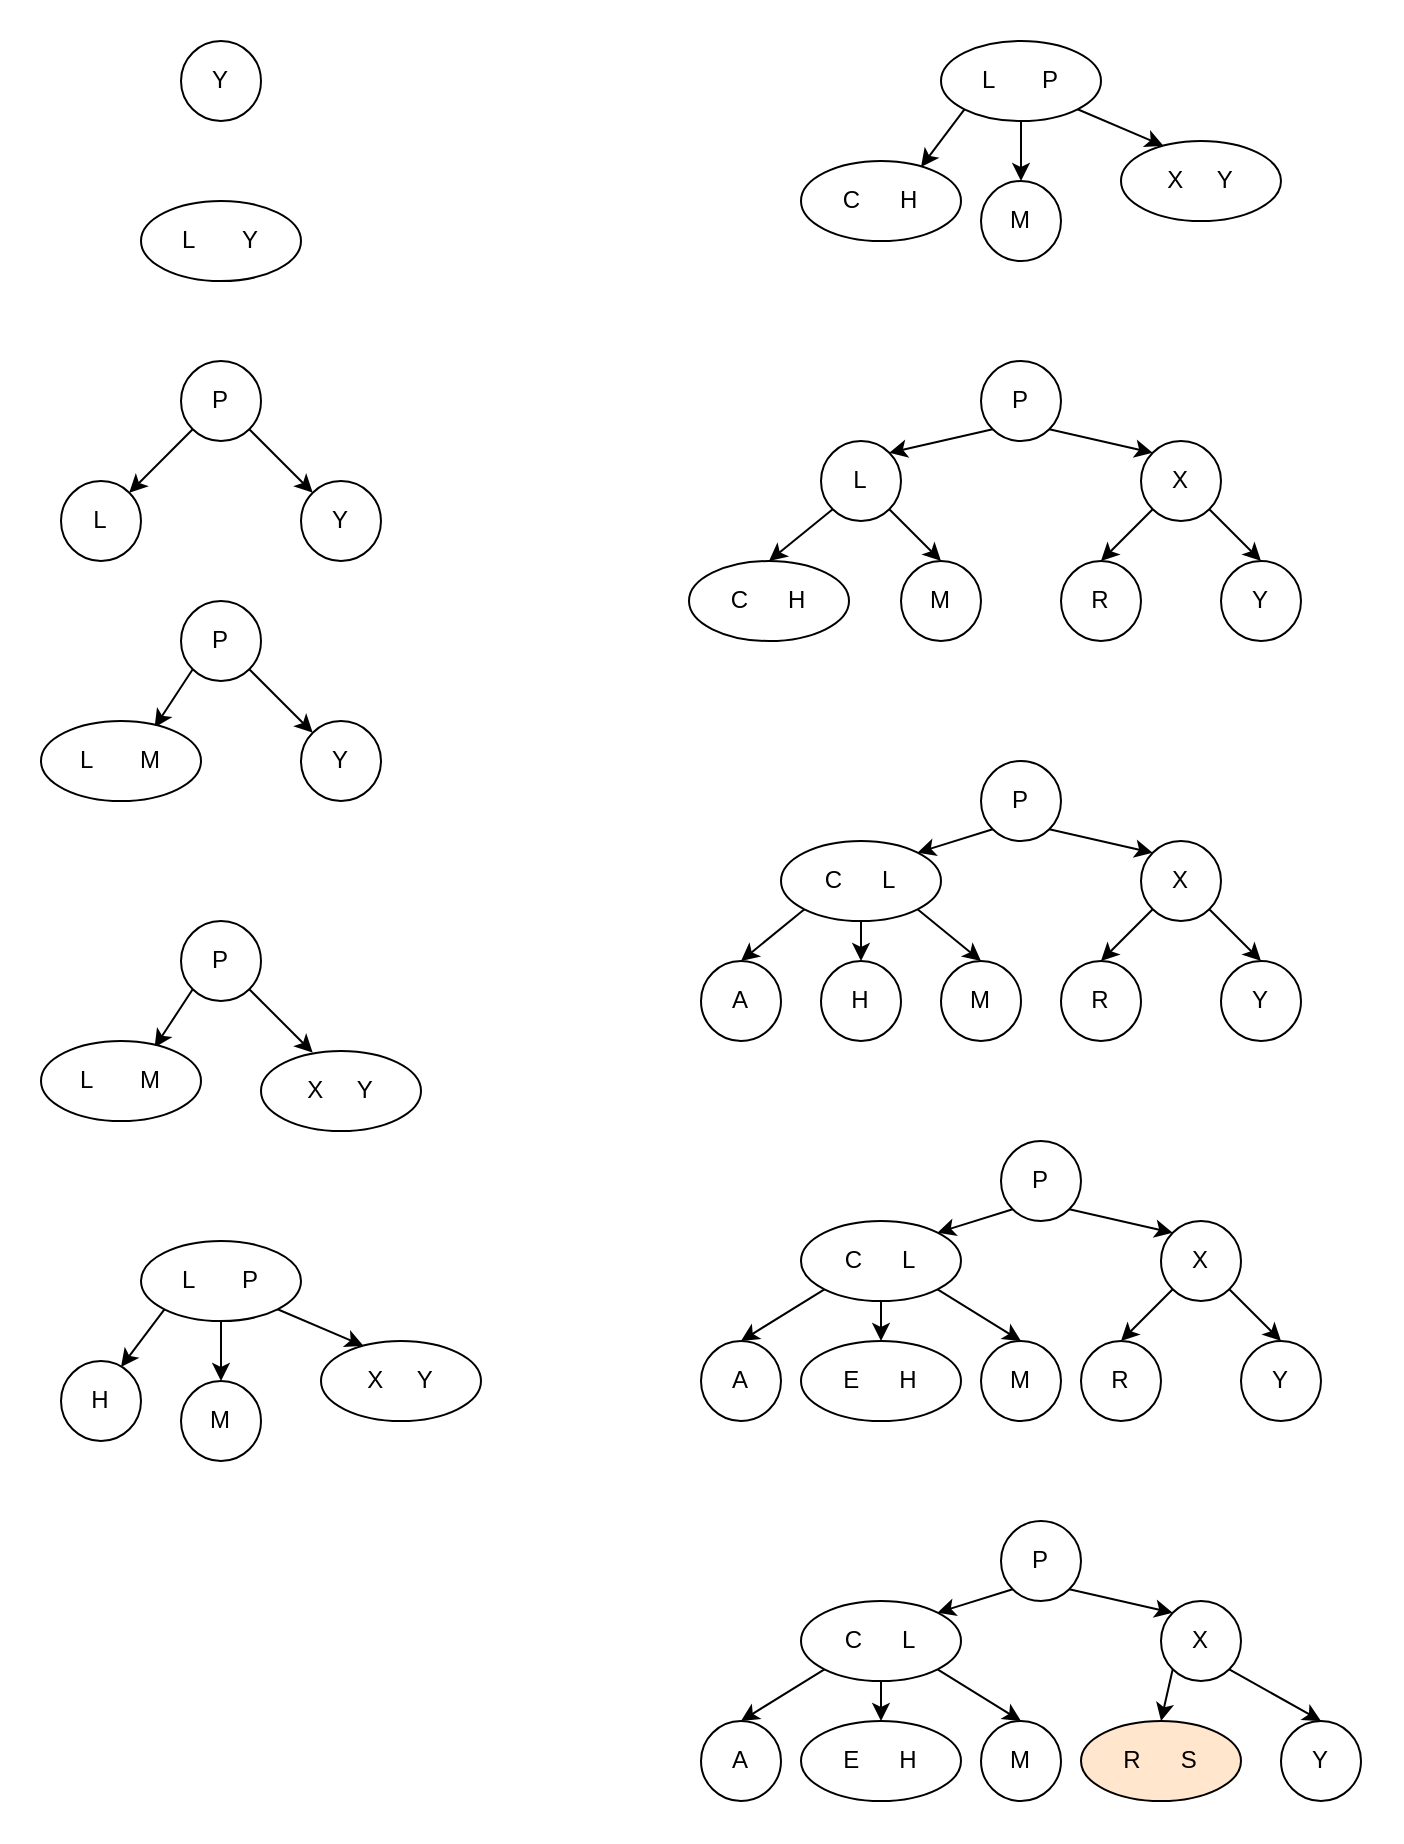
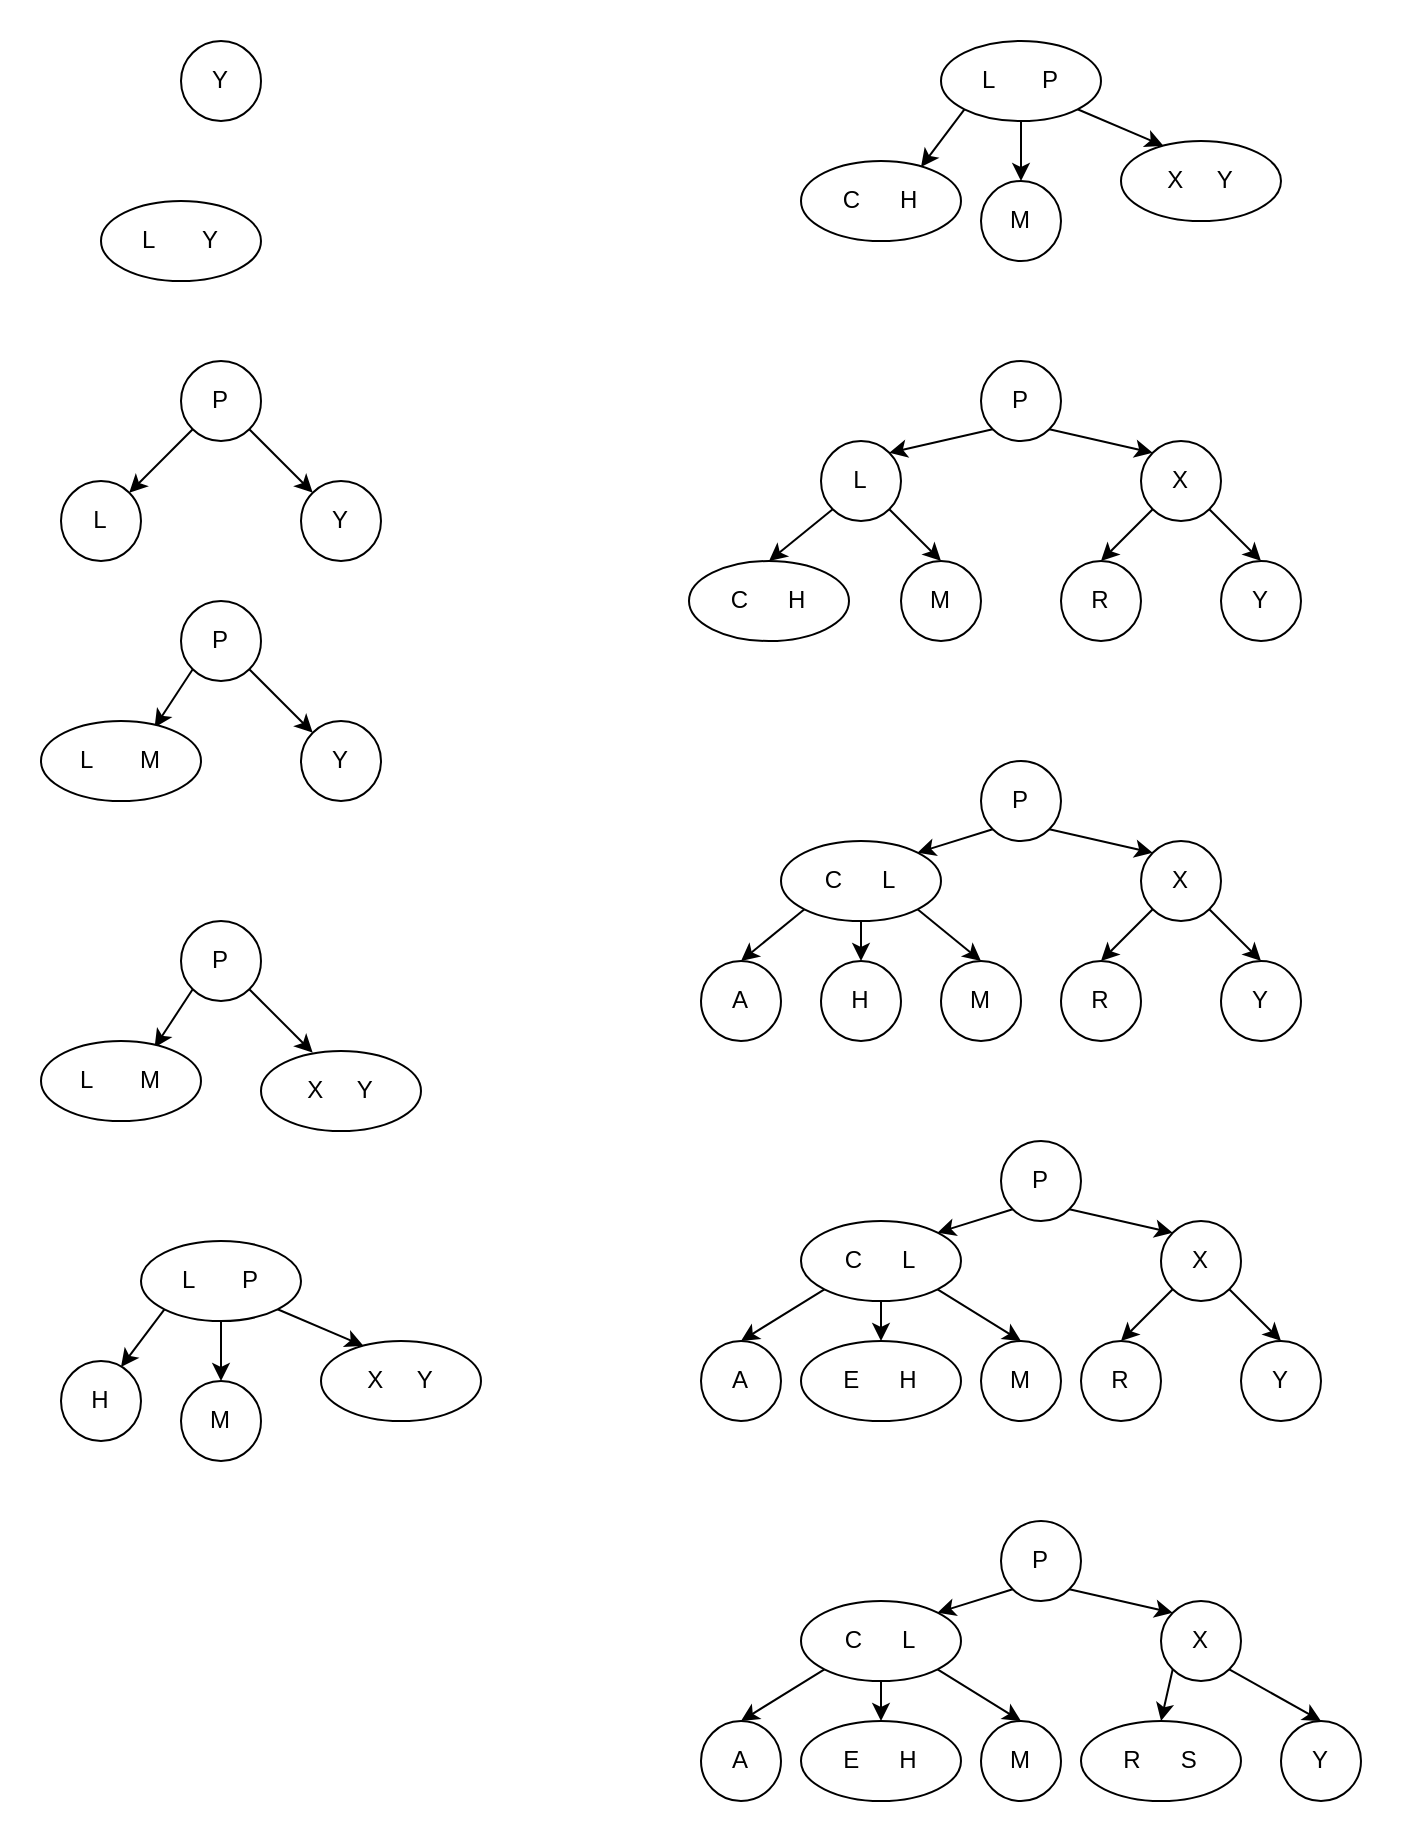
node "L Y": moved (221, 241) -> (181, 241)
node "R S": fillcolor #ffe6cc -> #ffffff
